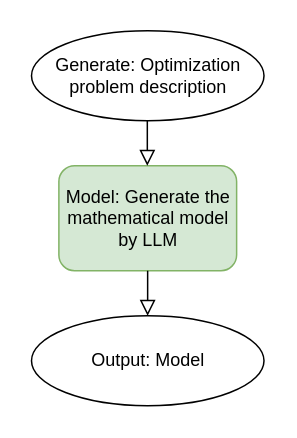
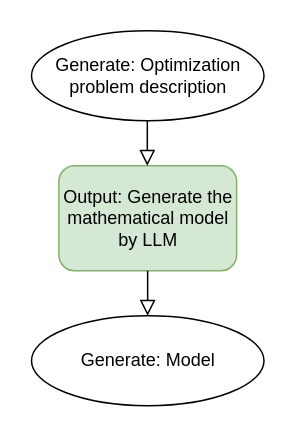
node "Model: Generate the mathematical model by LLM": label "Model: Generate the mathematical model by LLM" -> "Output: Generate the mathematical model by LLM"
node "Output: Model": label "Output: Model" -> "Generate: Model"
